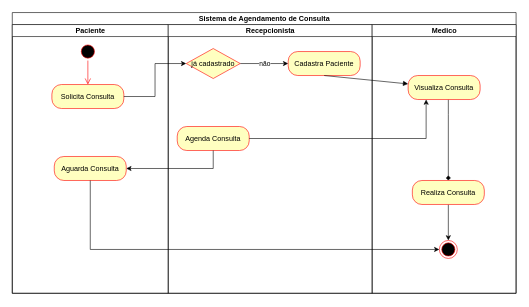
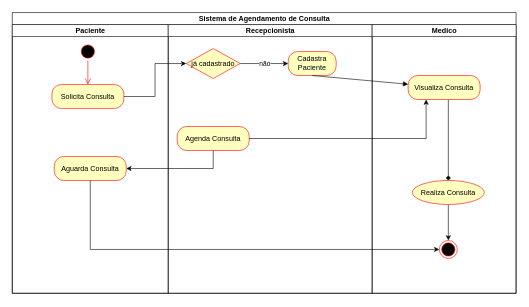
node "Cadastra Paciente": size 72x24 -> 48x24
node "Realiza Consulta": shape rounded rectangle -> ellipse
